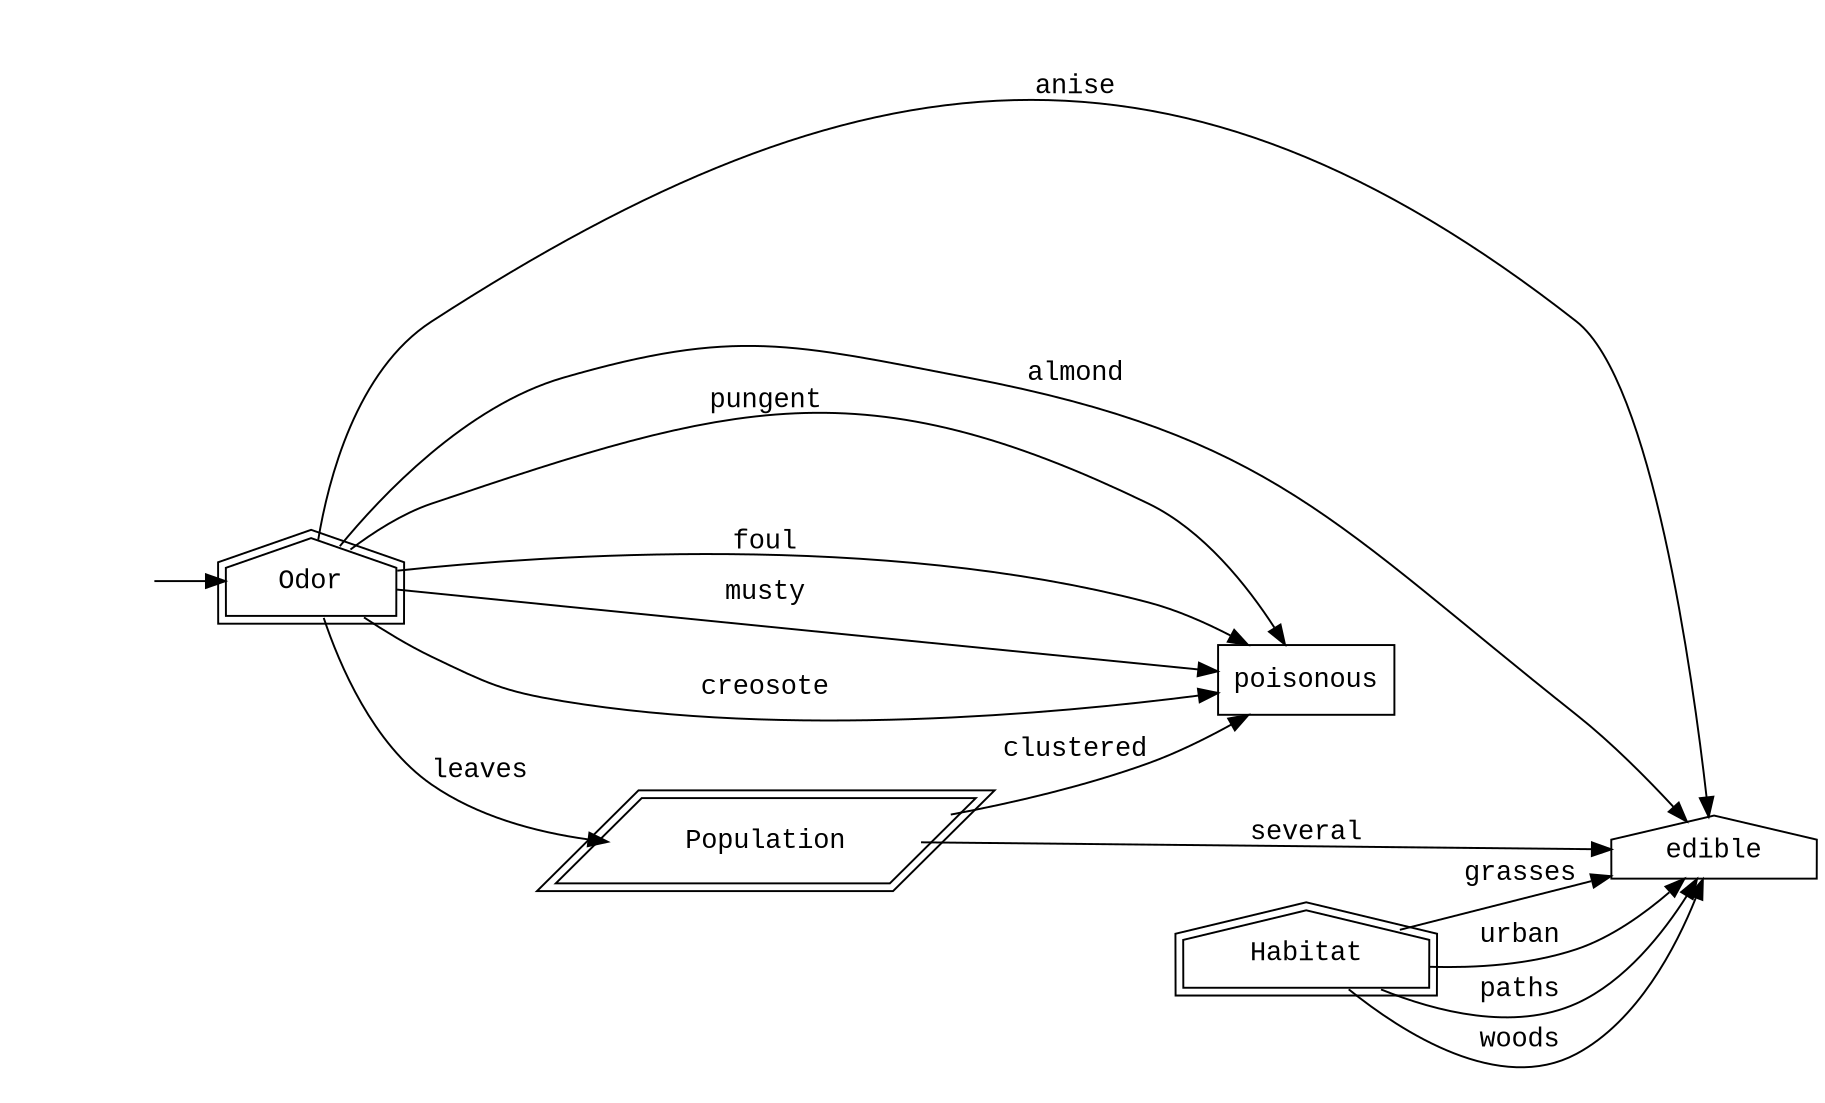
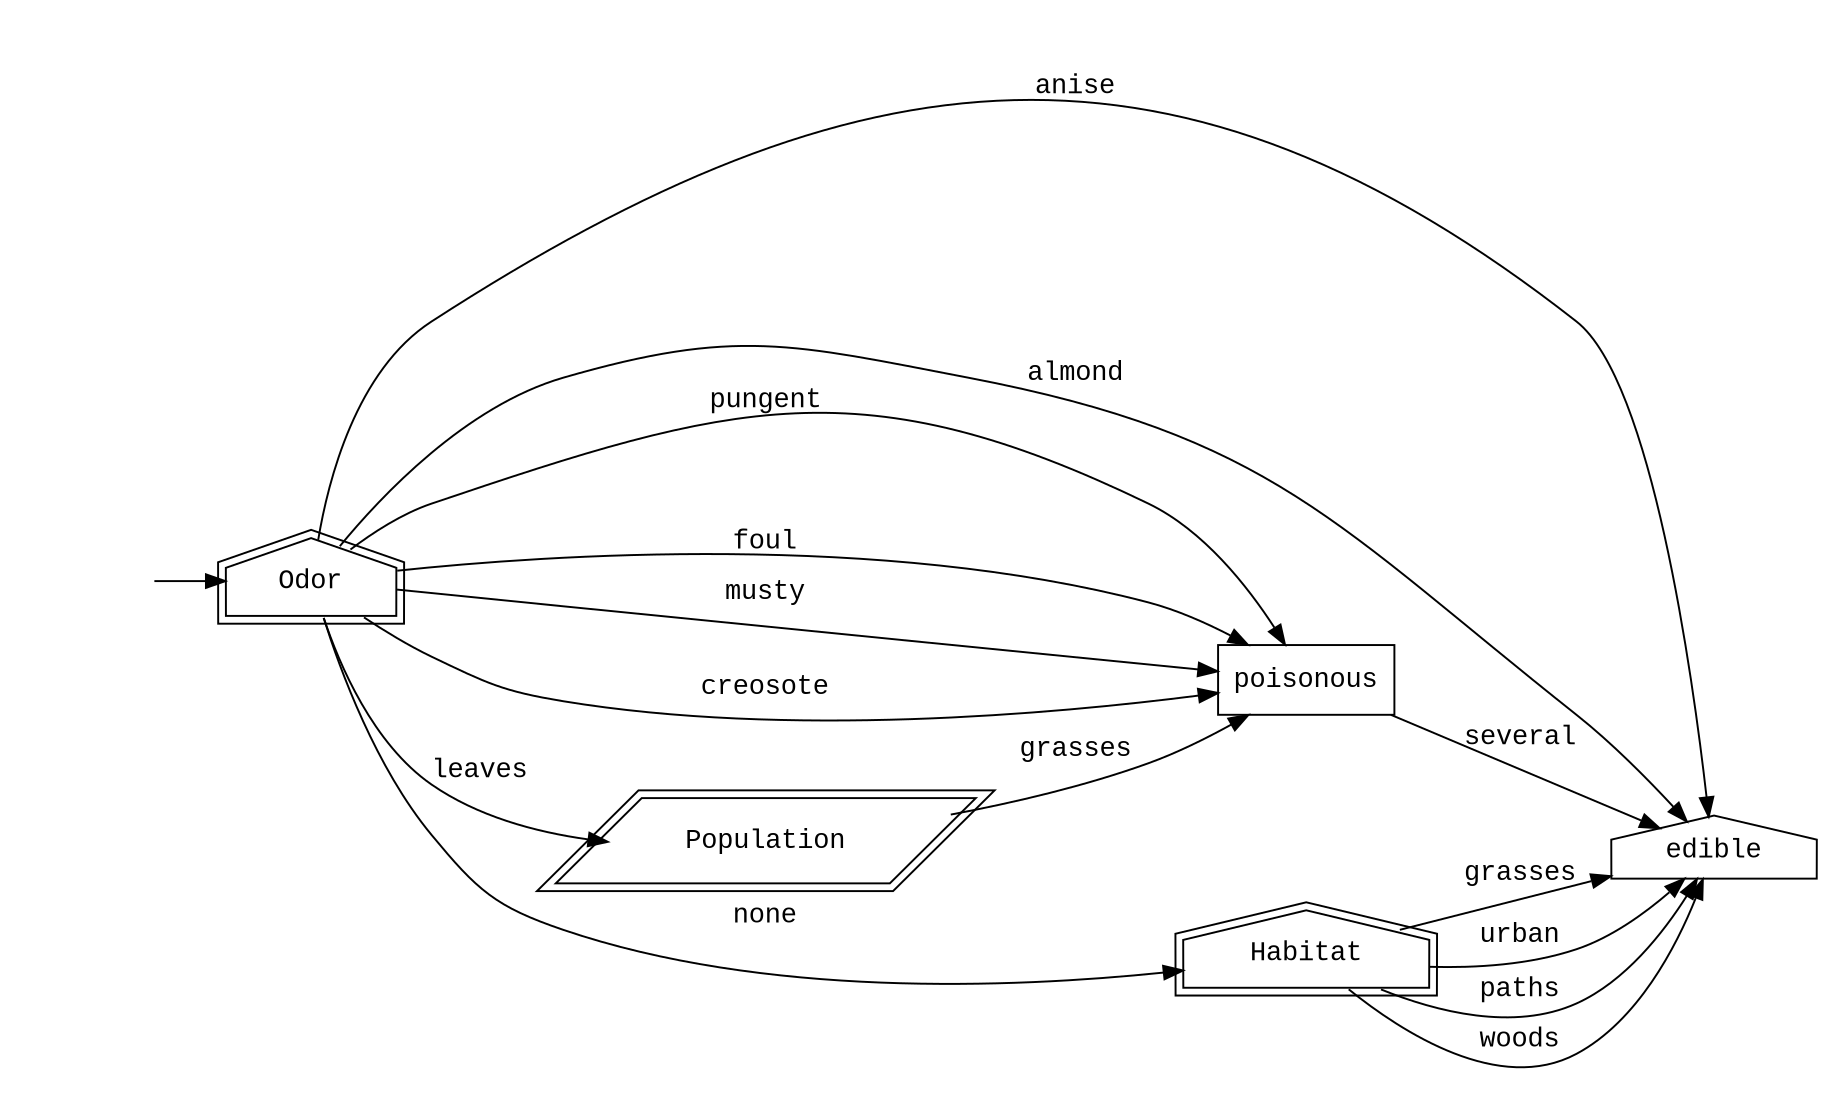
edge "Population" -> "poisonous": label "clustered" -> "grasses"
edge "Population" -> "edible": now "poisonous" -> "edible"
edge "Odor" -> "Habitat": added, label "none"
